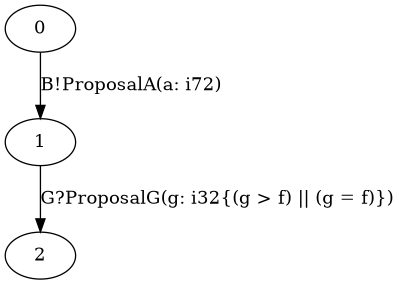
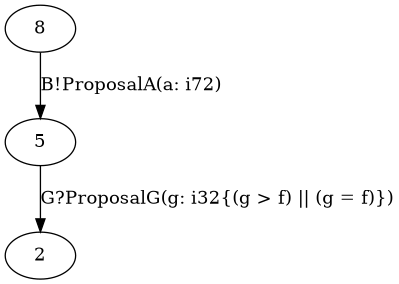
node "0": label "0" -> "8"
node "1": label "1" -> "5"
